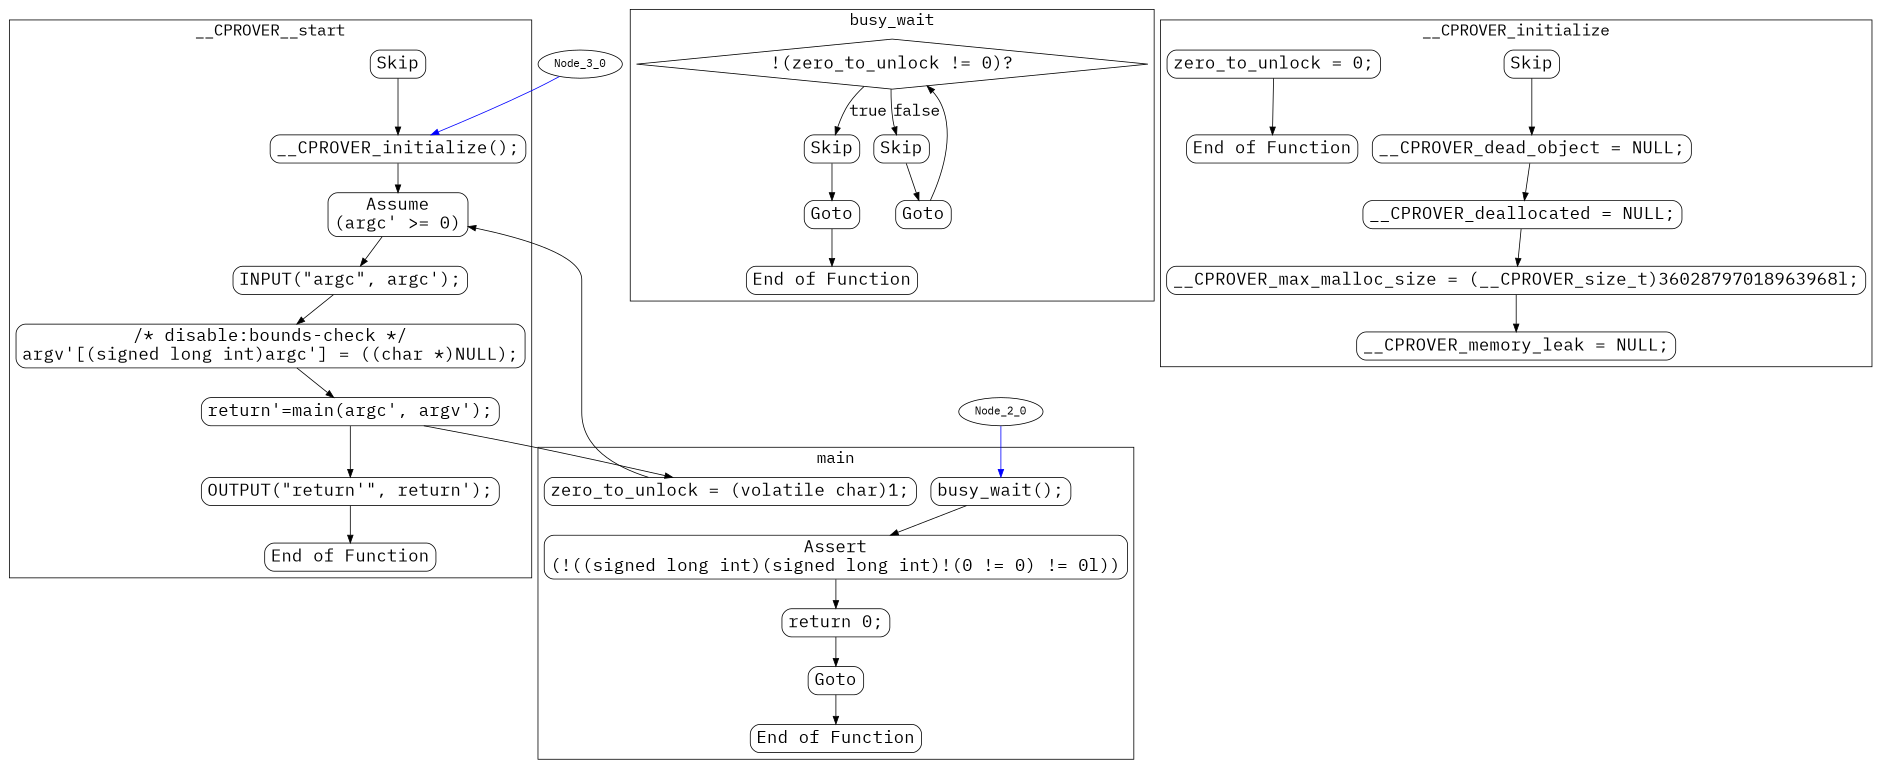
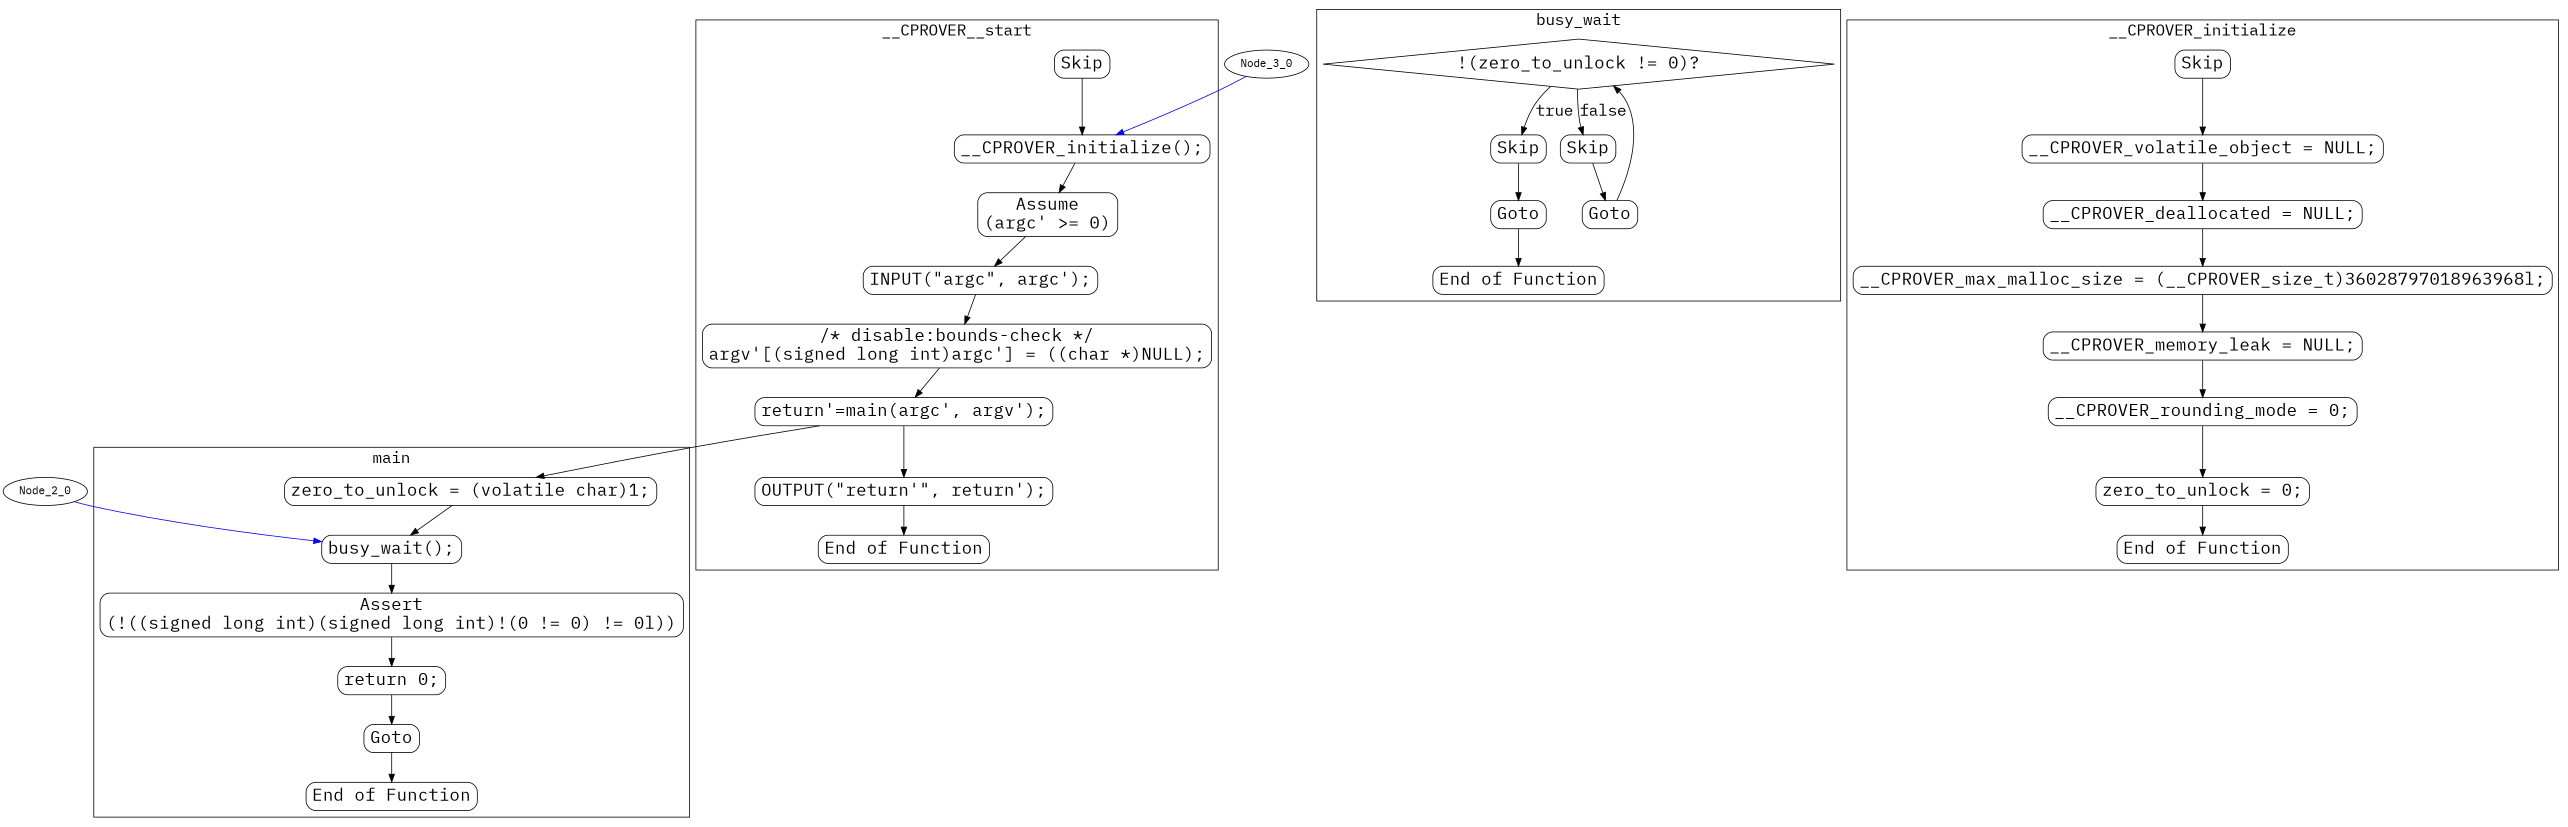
node "__CPROVER_dead_object = NULL;": label "__CPROVER_dead_object = NULL;" -> "__CPROVER_volatile_object = NULL;"
edge "zero_to_unlock = (volatile char)1;" -> "Assume (argc' >= 0)": now "zero_to_unlock = (volatile char)1;" -> "busy_wait();"
node "__CPROVER_rounding_mode = 0;": added
